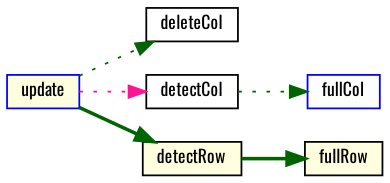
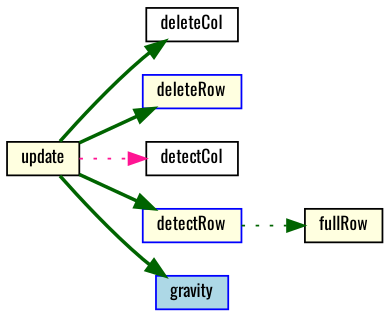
edge "update" -> "deleteCol": style dotted -> bold
node "update": color blue -> black
node "deleteRow": added
node "fullCol": removed
node "detectRow": color black -> blue
edge "detectRow" -> "fullRow": style bold -> dotted
node "gravity": added
